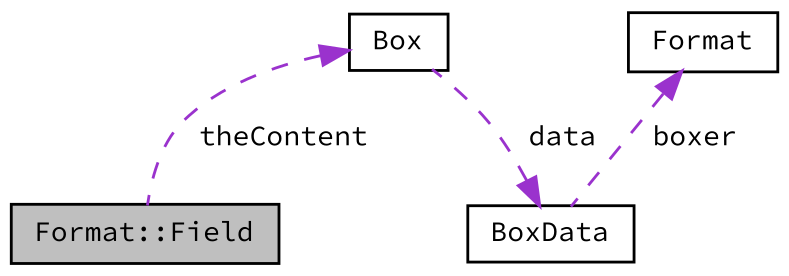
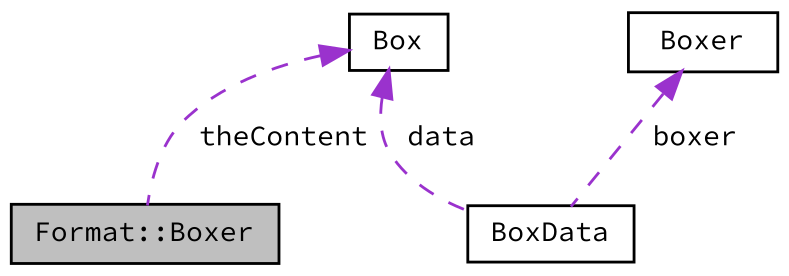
node "Format": label "Format" -> "Boxer"
edge "Box" -> "BoxData": reversed
node "Format::Field": label "Format::Field" -> "Format::Boxer"
